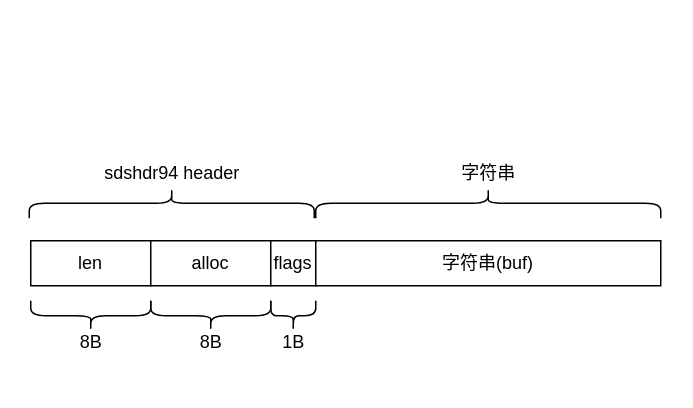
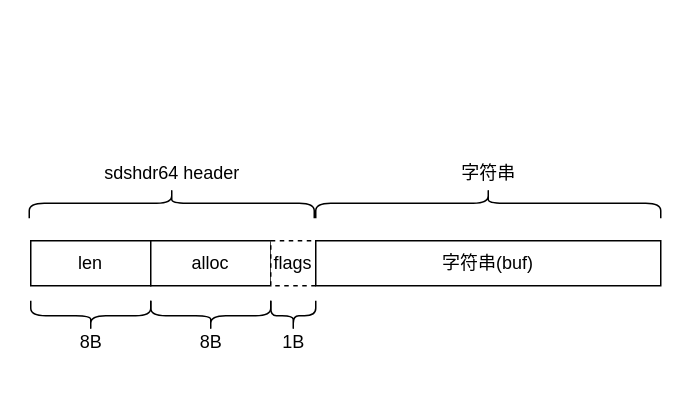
node "sdshdr94 header": label "sdshdr94 header" -> "sdshdr64 header"
node "flags": style solid -> dashed
